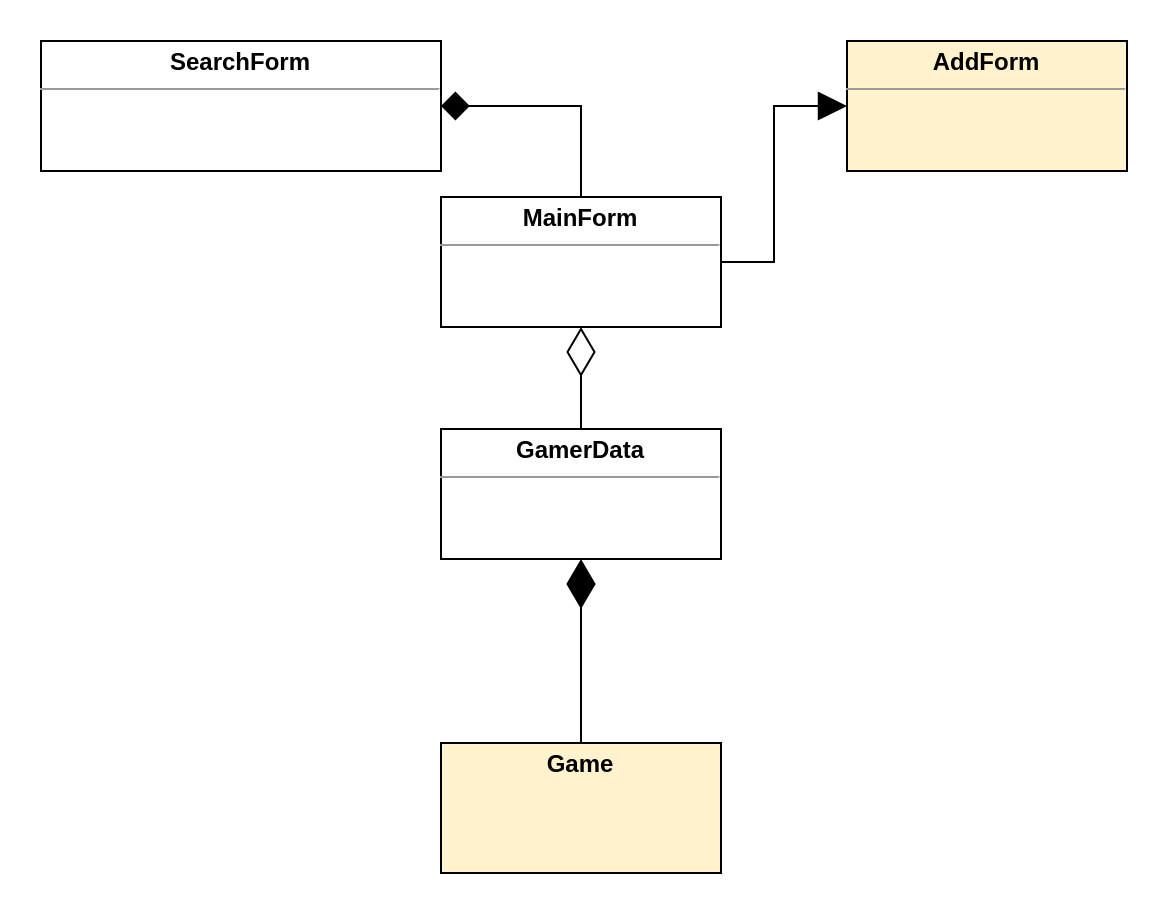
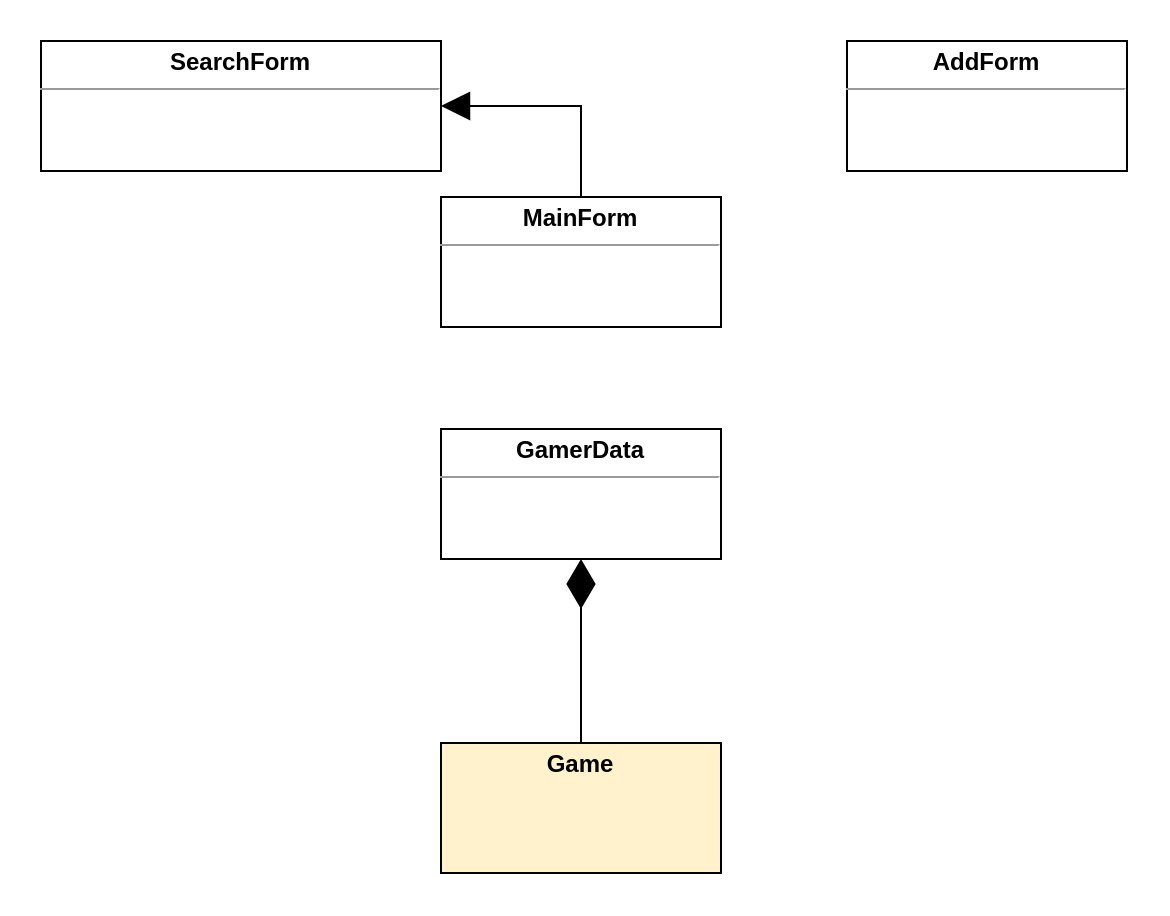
edge "MainForm" -> "SearchForm": arrowhead diamond -> block
node "AddForm": fillcolor #fff2cc -> #ffffff
edge "MainForm" -> "AddForm": removed
edge "GamerData" -> "MainForm": removed
